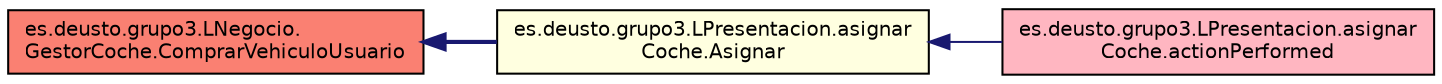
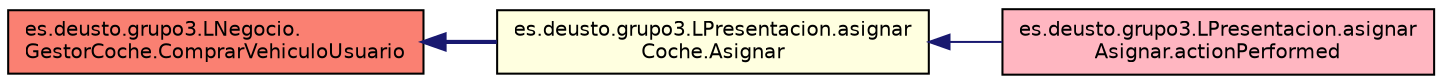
node "es.deusto.grupo3.LPresentacion.asignar Coche.actionPerformed": label "es.deusto.grupo3.LPresentacion.asignar Coche.actionPerformed" -> "es.deusto.grupo3.LPresentacion.asignar Asignar.actionPerformed"
